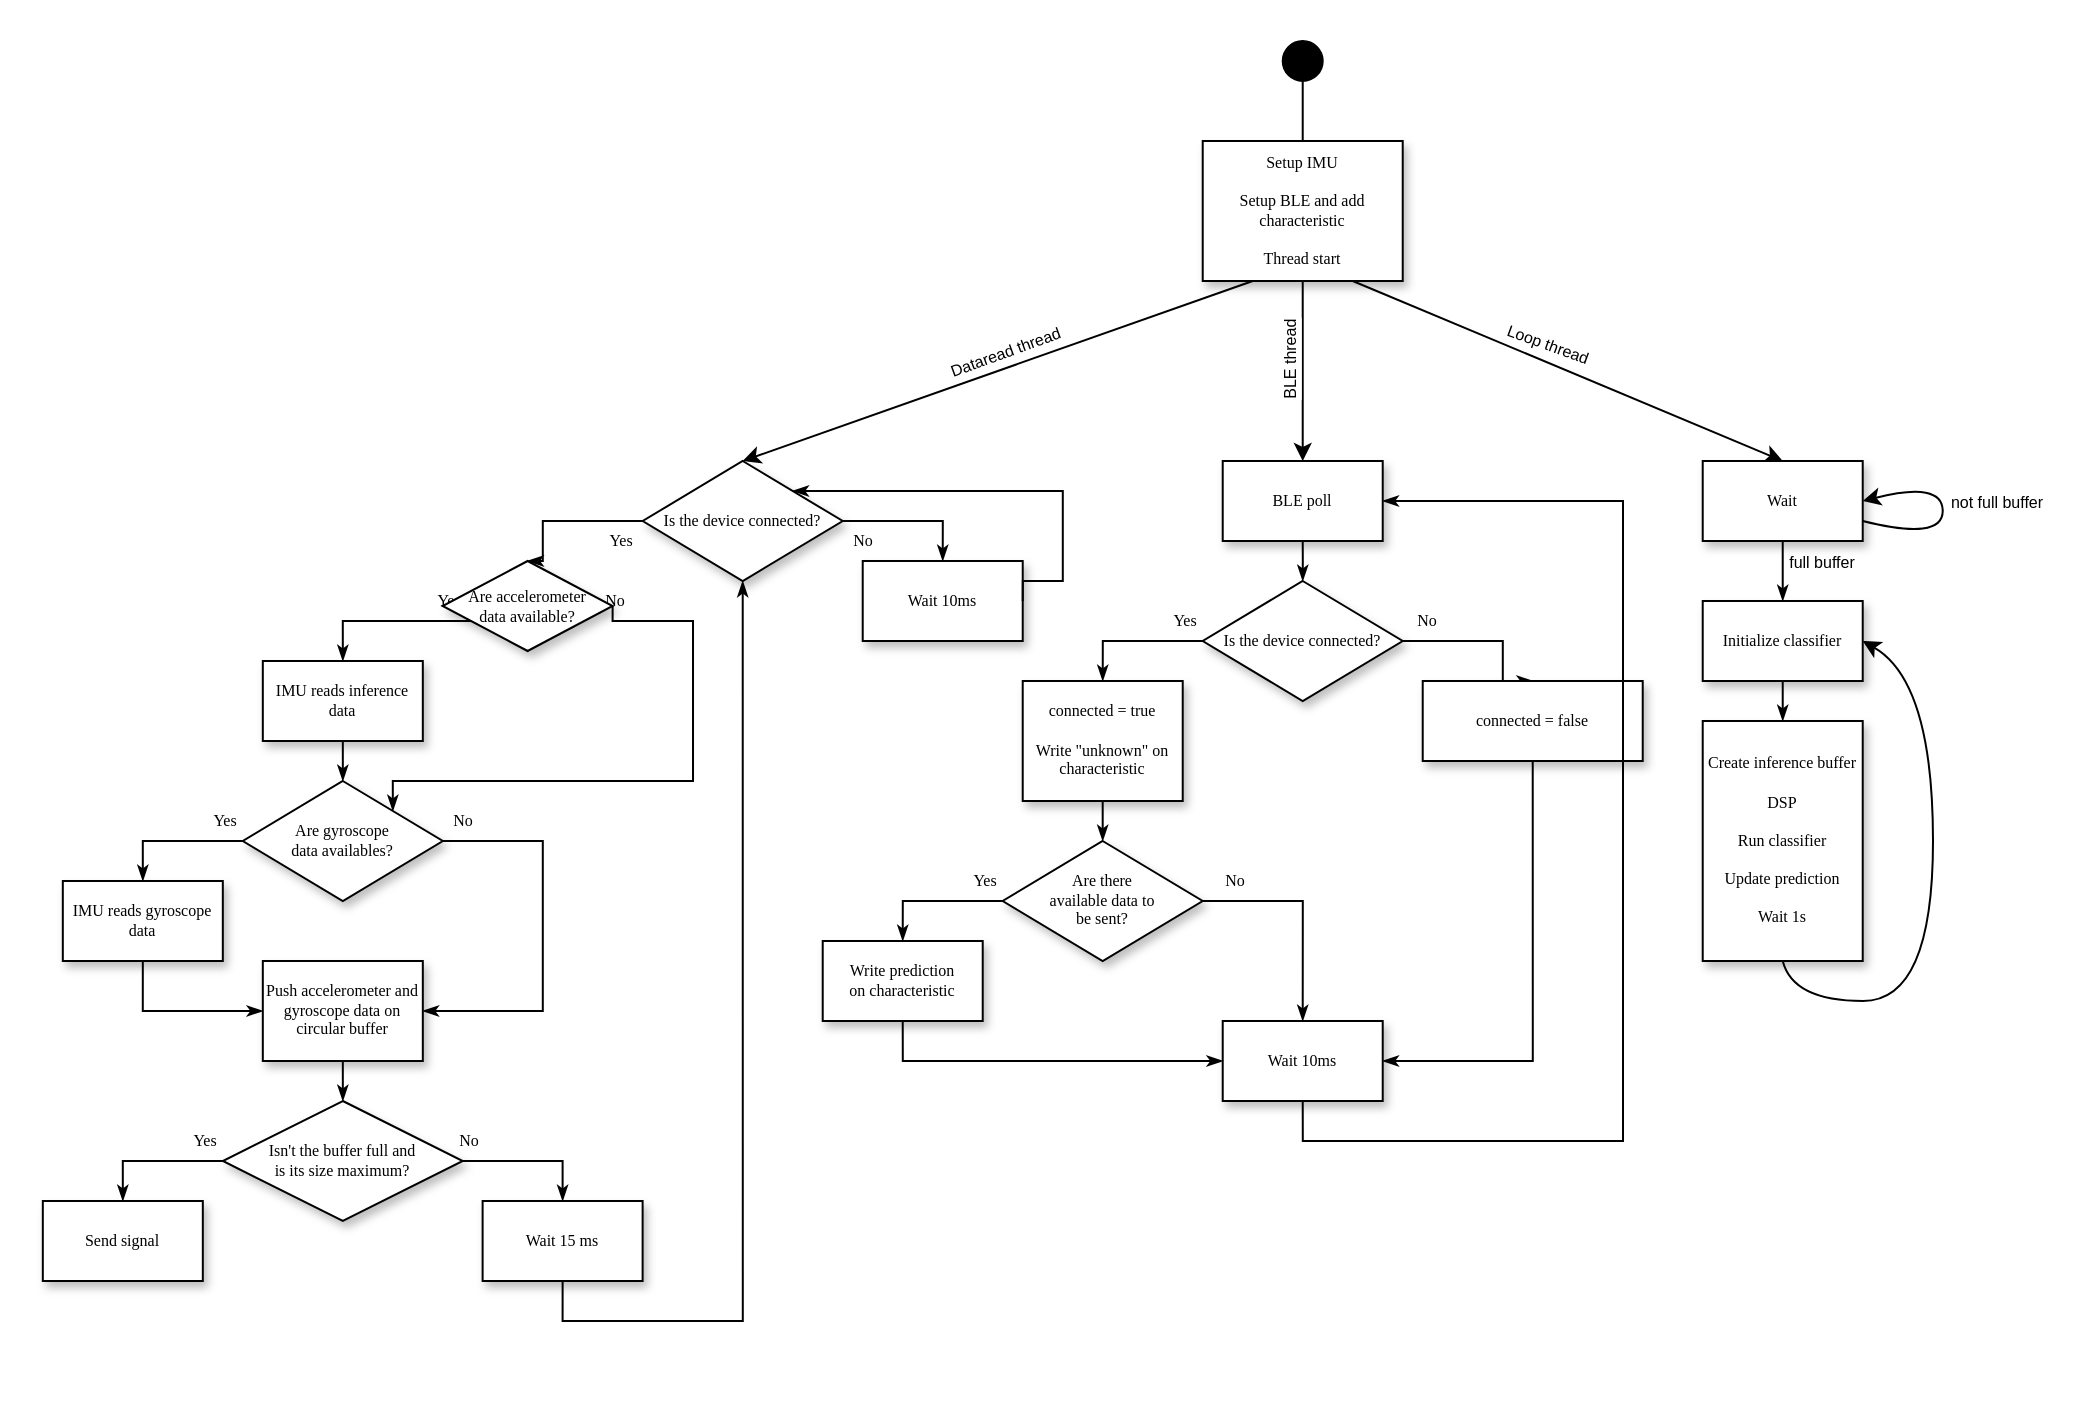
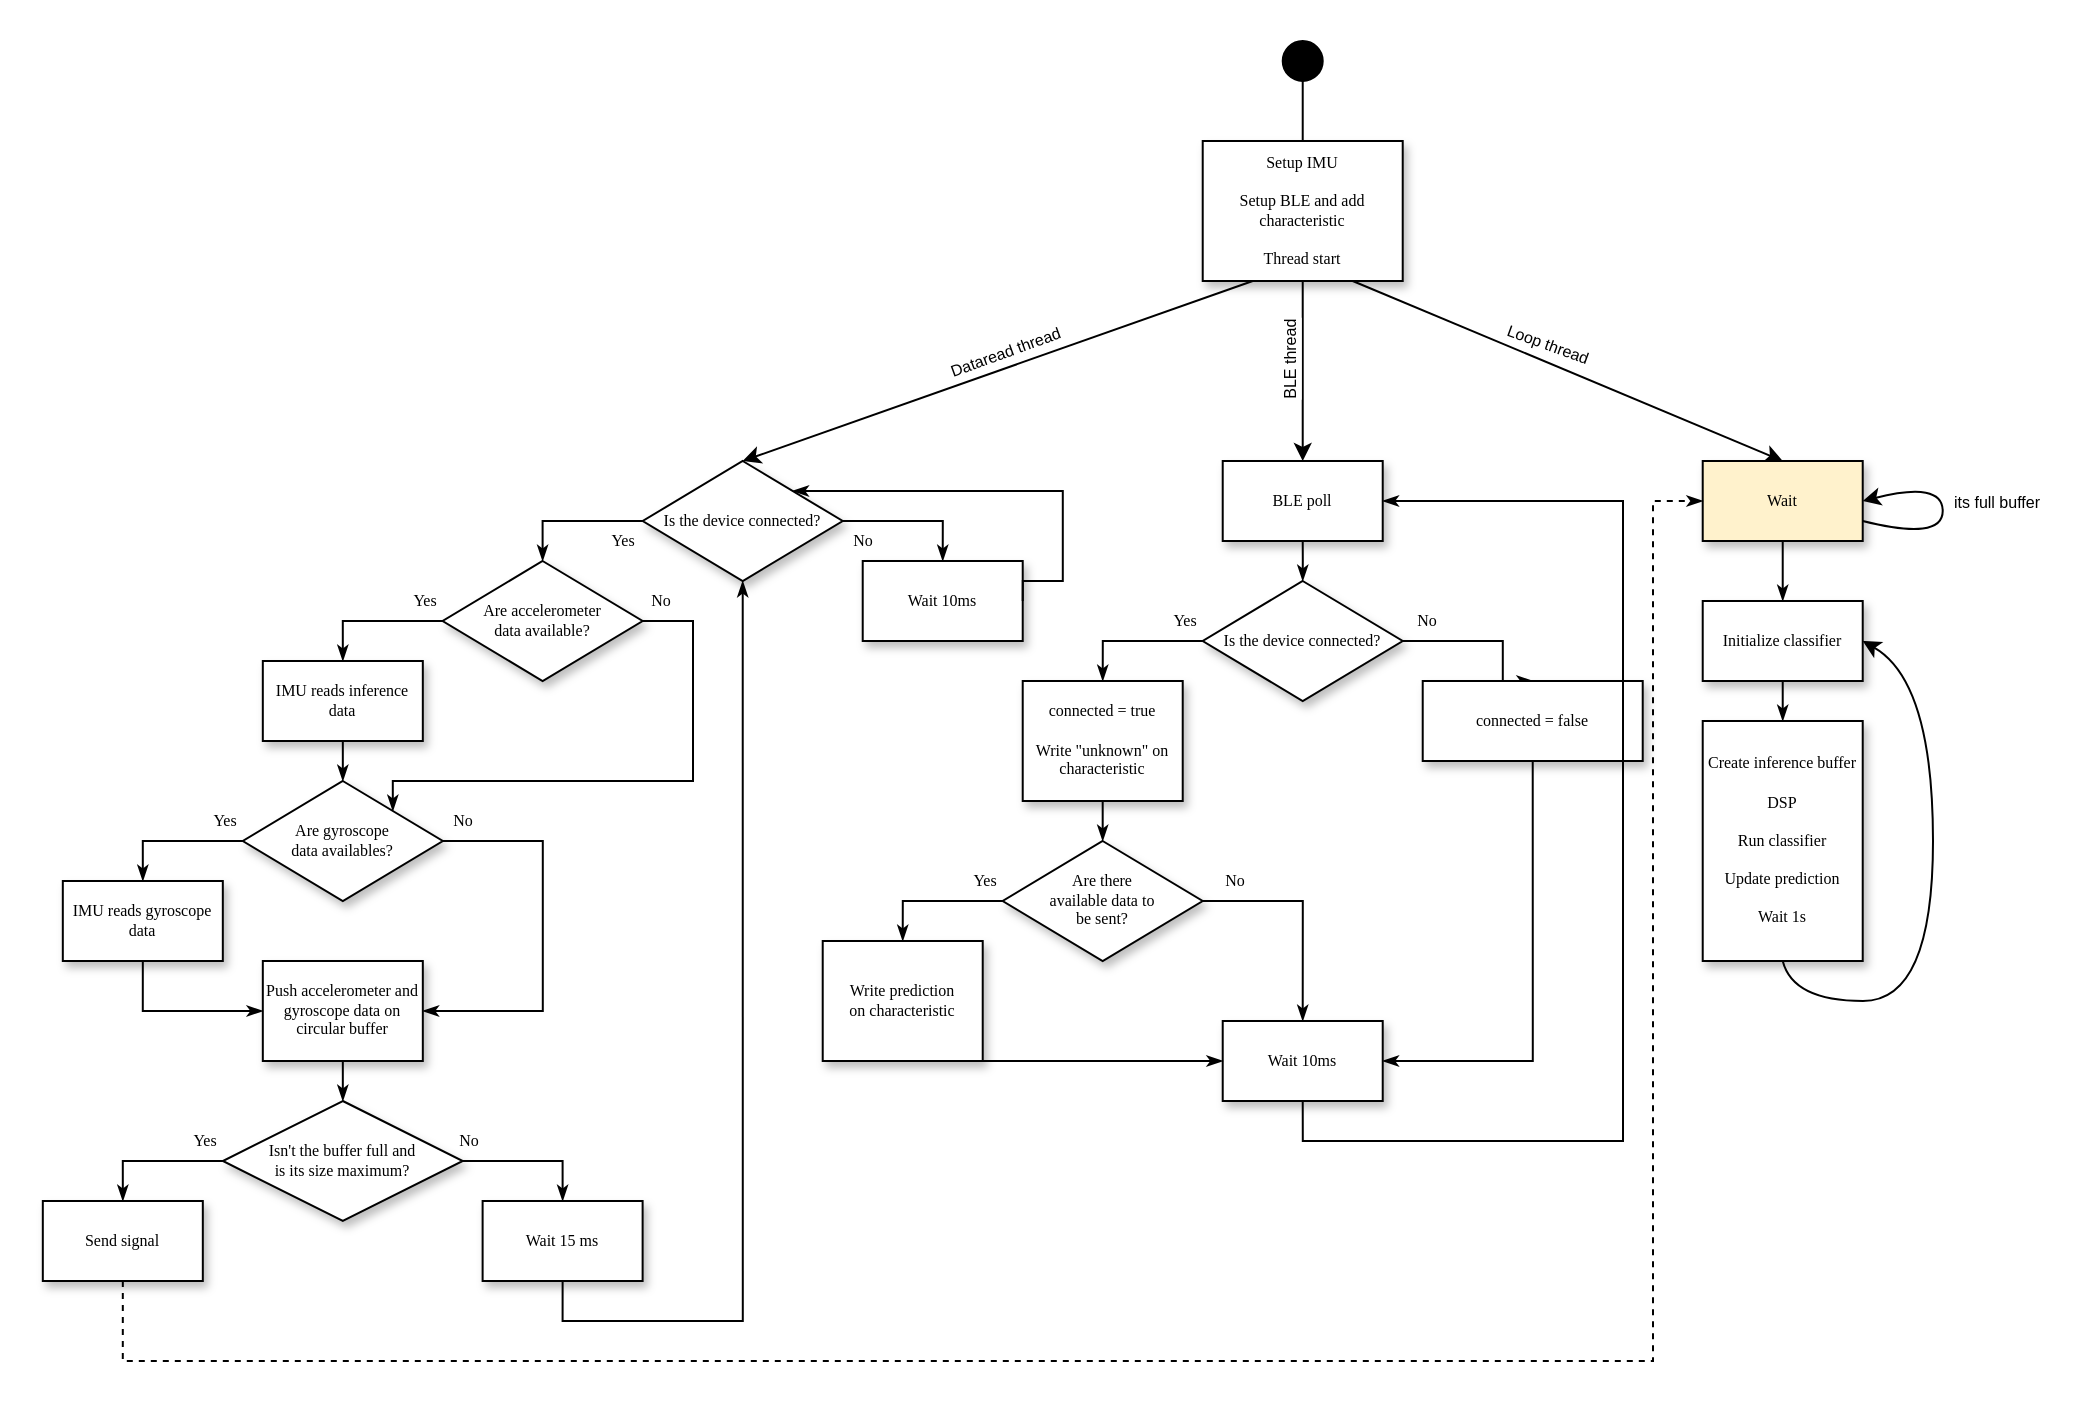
node "Wait": fillcolor #ffffff -> #fff2cc
node "not full buffer": label "not full buffer" -> "its full buffer"
node "full buffer": removed
node "Are accelerometer data available?": size 170x90 -> 200x120
node "Write prediction on characteristic": size 160x80 -> 160x120
edge "Send signal" -> "Wait": added
